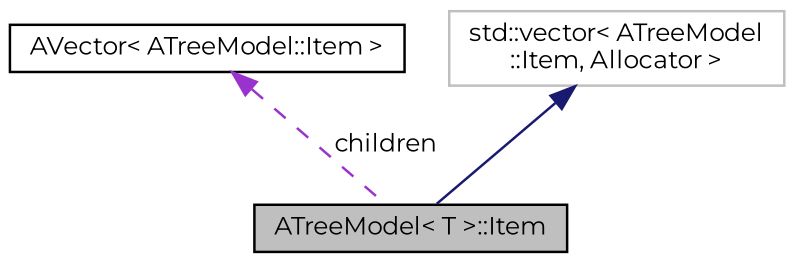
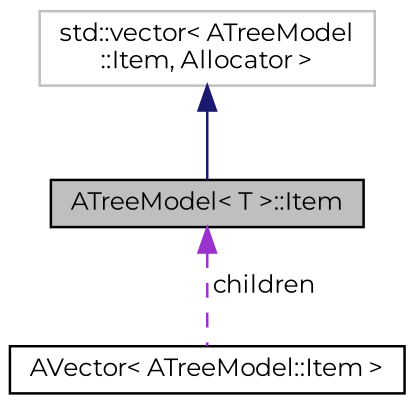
edge "ATreeModel< T >::Item" -> "AVector< ATreeModel::Item >": reversed
